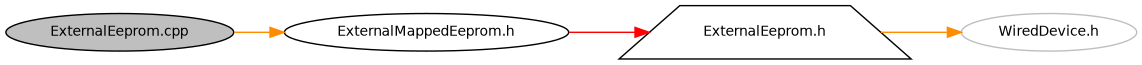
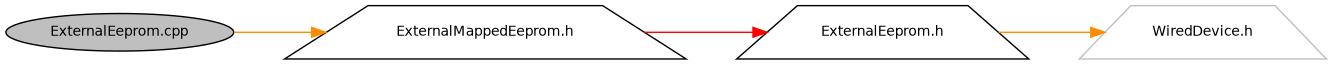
node "ExternalMappedEeprom.h": shape ellipse -> trapezium
node "WiredDevice.h": shape ellipse -> trapezium
